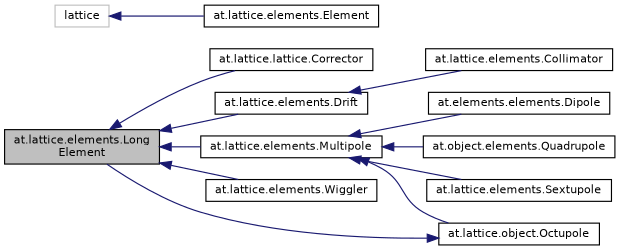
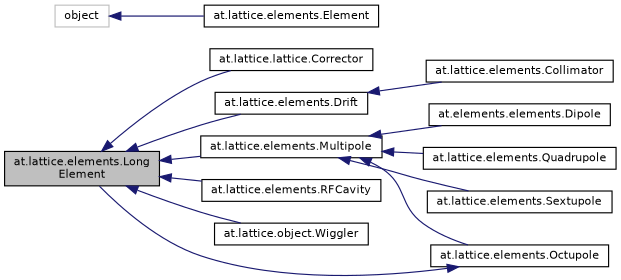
node "lattice": label "lattice" -> "object"
node "at.object.elements.Quadrupole": label "at.object.elements.Quadrupole" -> "at.lattice.elements.Quadrupole"
node "at.lattice.elements.RFCavity": added
node "at.lattice.elements.Wiggler": label "at.lattice.elements.Wiggler" -> "at.lattice.object.Wiggler"
node "at.lattice.object.Octupole": label "at.lattice.object.Octupole" -> "at.lattice.elements.Octupole"
